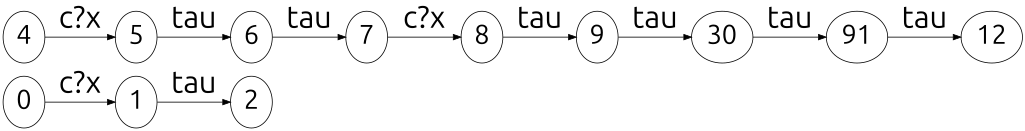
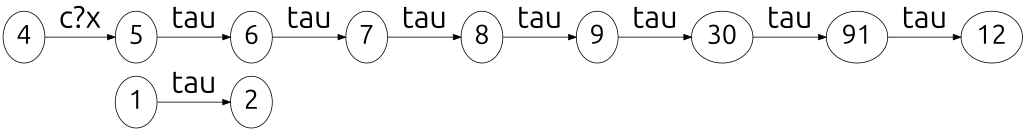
edge "7" -> "8": label "c?x" -> "tau"
node "0": removed
